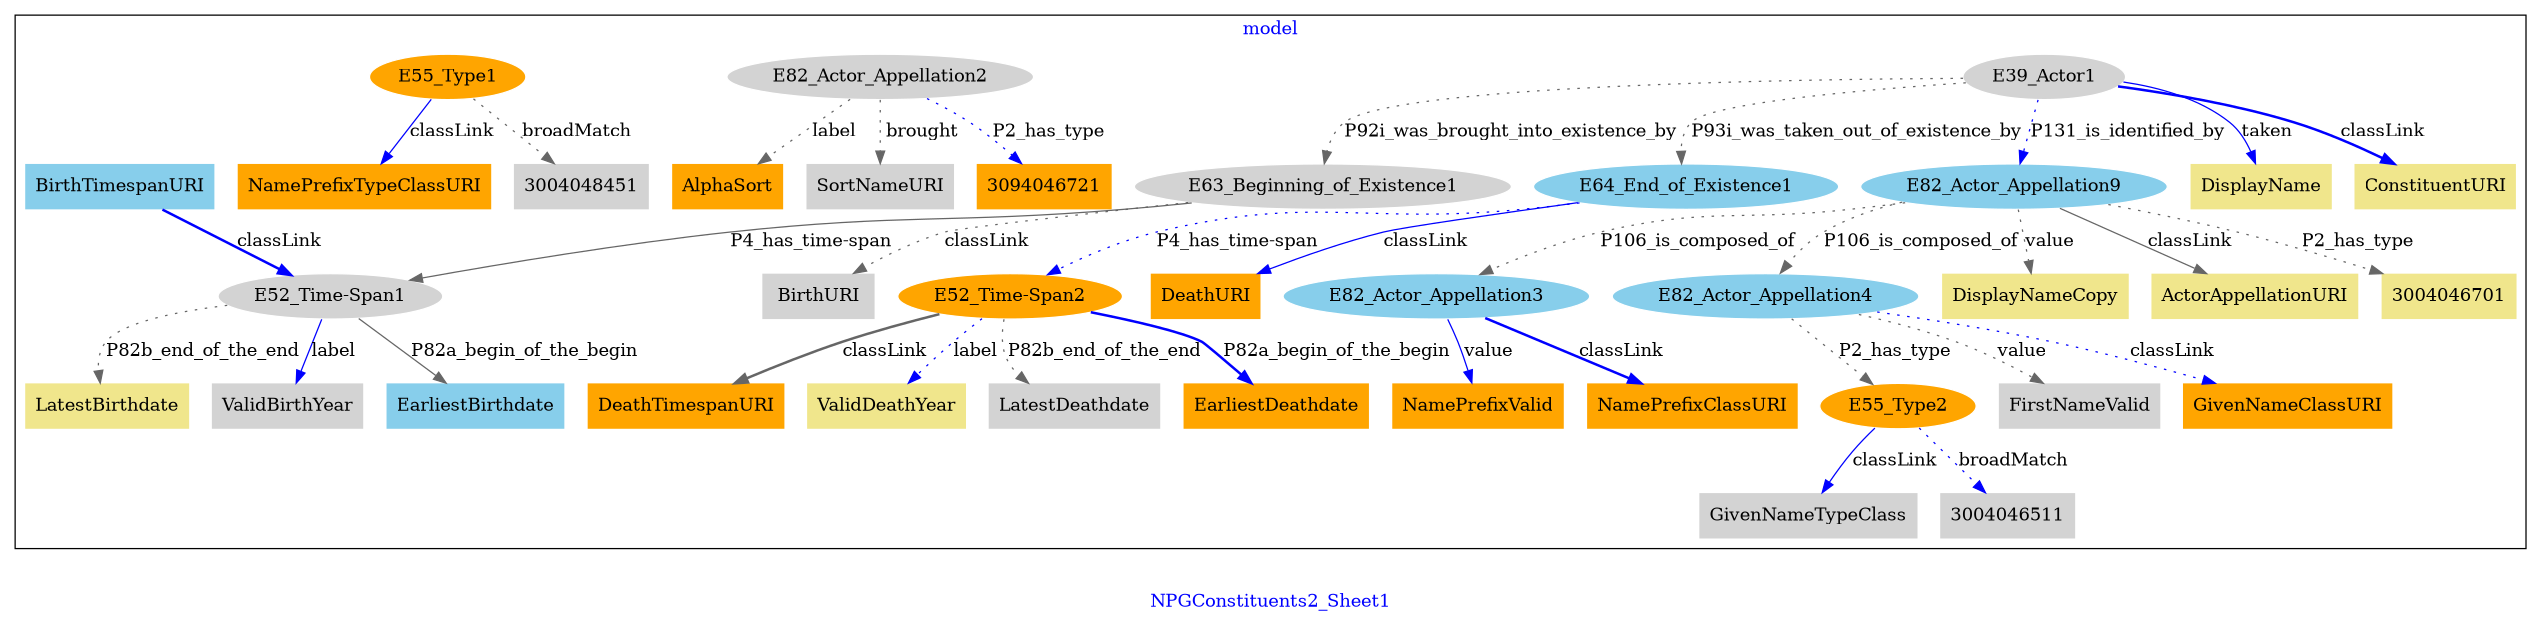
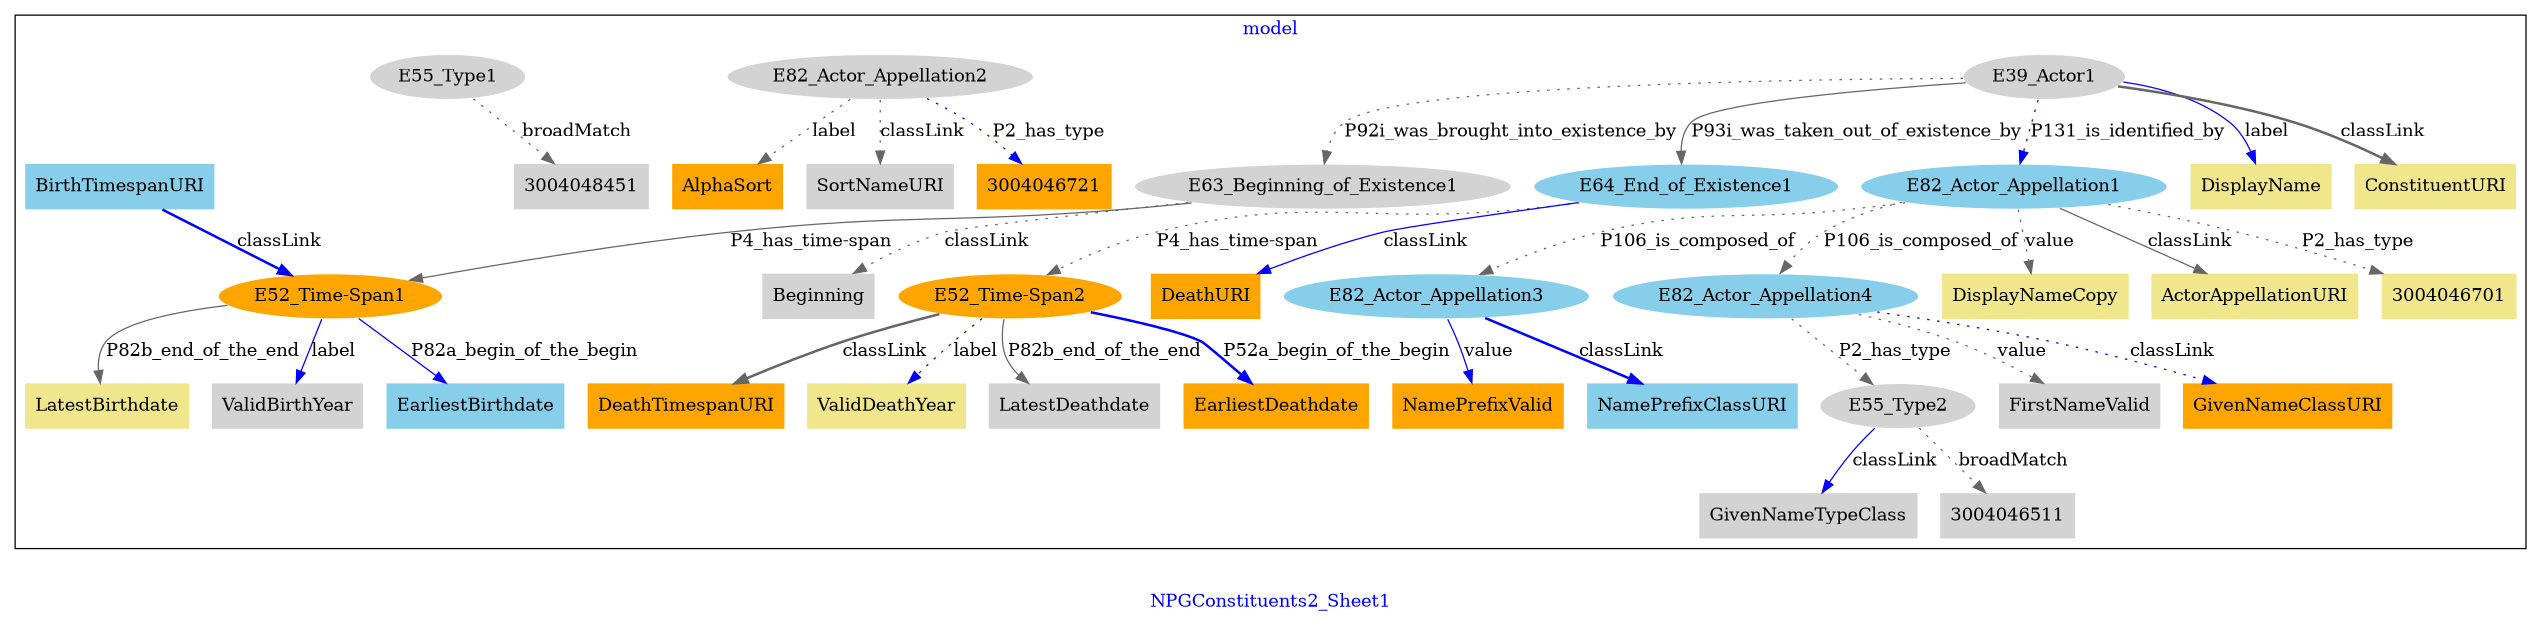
node "E55_Type1": fillcolor orange -> lightgrey
edge "E39_Actor1" -> "E64_End_of_Existence1": style dotted -> solid
edge "E39_Actor1" -> "ConstituentURI": color blue -> gray40
edge "E82_Actor_Appellation2" -> "SortNameURI": label "brought" -> "classLink"
edge "E39_Actor1" -> "DisplayName": label "taken" -> "label"
node "NamePrefixTypeClassURI": removed
node "3094046721": label "3094046721" -> "3004046721"
node "E82_Actor_Appellation9": label "E82_Actor_Appellation9" -> "E82_Actor_Appellation1"
edge "E64_End_of_Existence1" -> "E52_Time-Span2": color blue -> gray40
node "E52_Time-Span1": fillcolor lightgrey -> orange
node "BirthURI": label "BirthURI" -> "Beginning"
edge "E52_Time-Span1" -> "LatestBirthdate": style dotted -> solid
edge "E52_Time-Span1" -> "EarliestBirthdate": color gray40 -> blue
edge "E52_Time-Span2" -> "LatestDeathdate": style dotted -> solid
edge "E52_Time-Span2" -> "EarliestDeathdate": label "P82a_begin_of_the_begin" -> "P52a_begin_of_the_begin"
node "NamePrefixClassURI": fillcolor orange -> skyblue
node "E55_Type2": fillcolor orange -> lightgrey
edge "E55_Type2" -> "3004046511": color blue -> gray40
